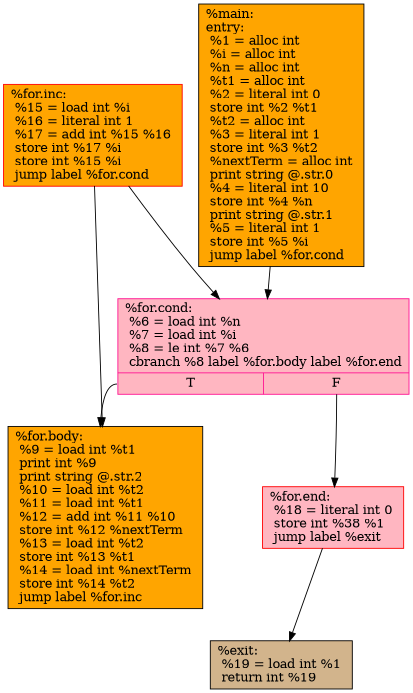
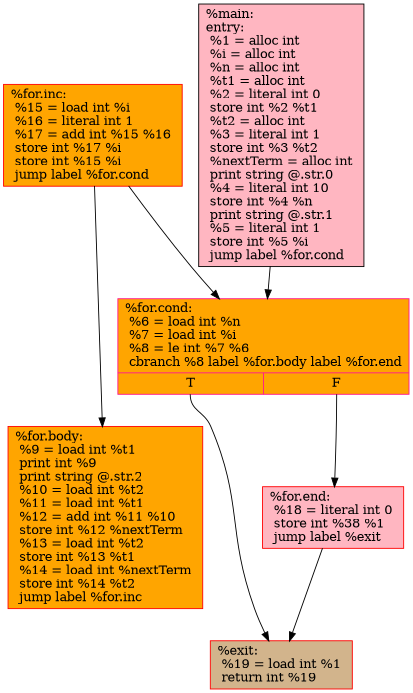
node "%main:": fillcolor orange -> lightpink
node "%for.cond:": fillcolor lightpink -> orange
edge "%for.cond:" -> "%for.body:": now "%for.cond:" -> "%exit:"
node "%for.body:": color black -> red
node "%exit:": color black -> red
